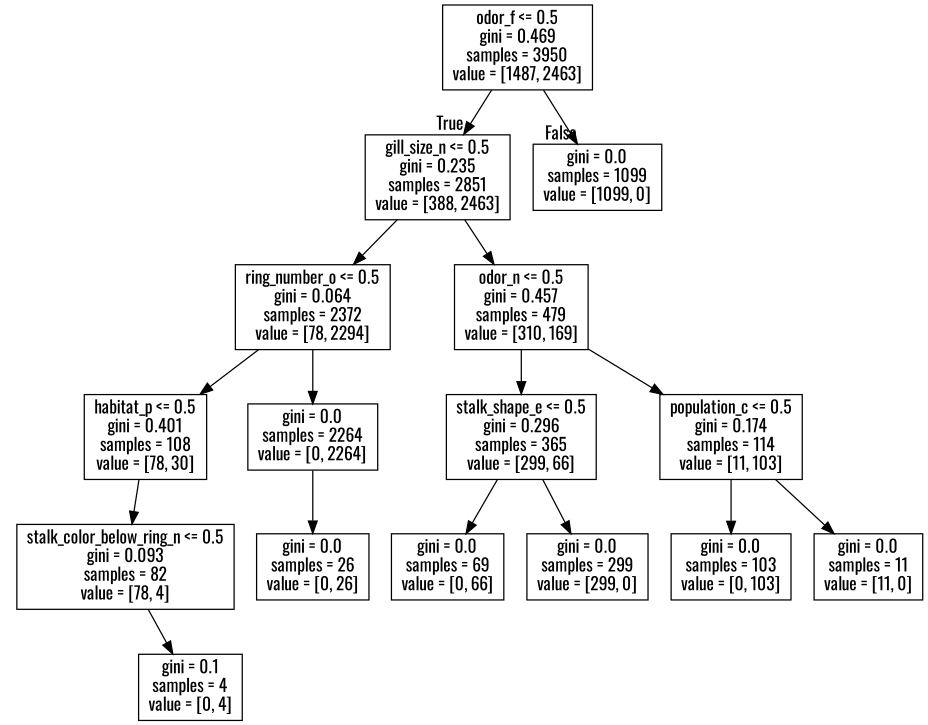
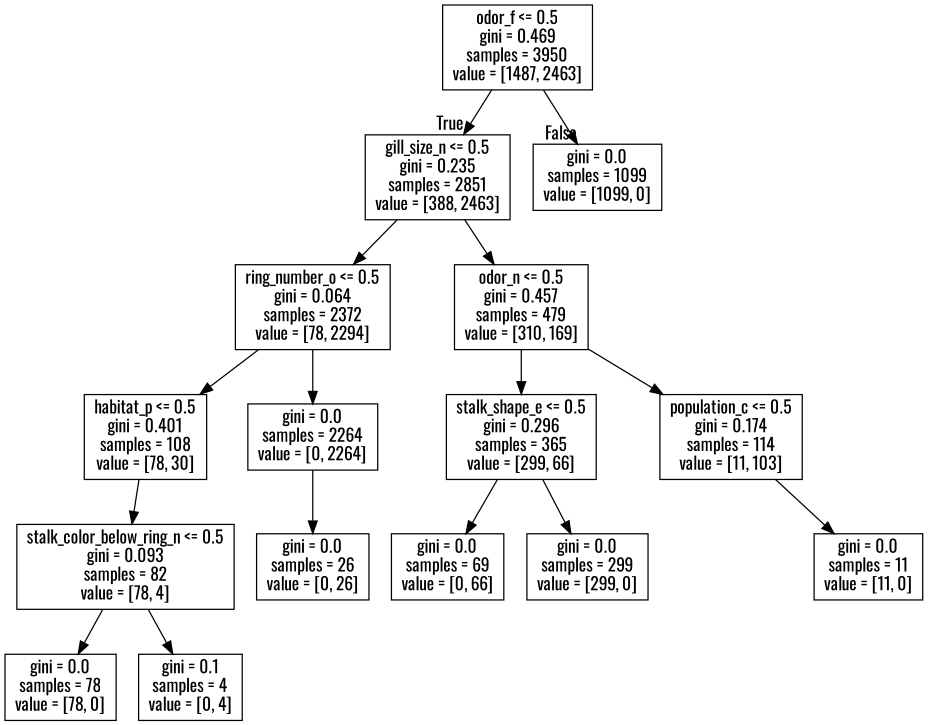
node "gini = 0.0 samples = 103 value = [0, 103]": removed
node "gini = 0.0 samples = 78 value = [78, 0]": added
